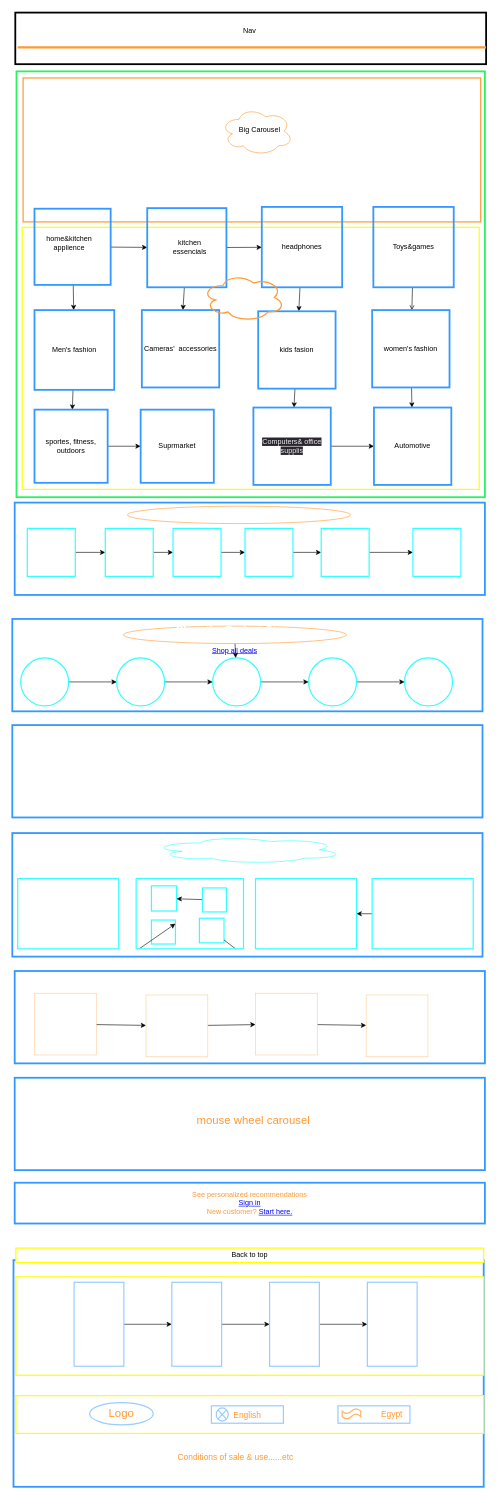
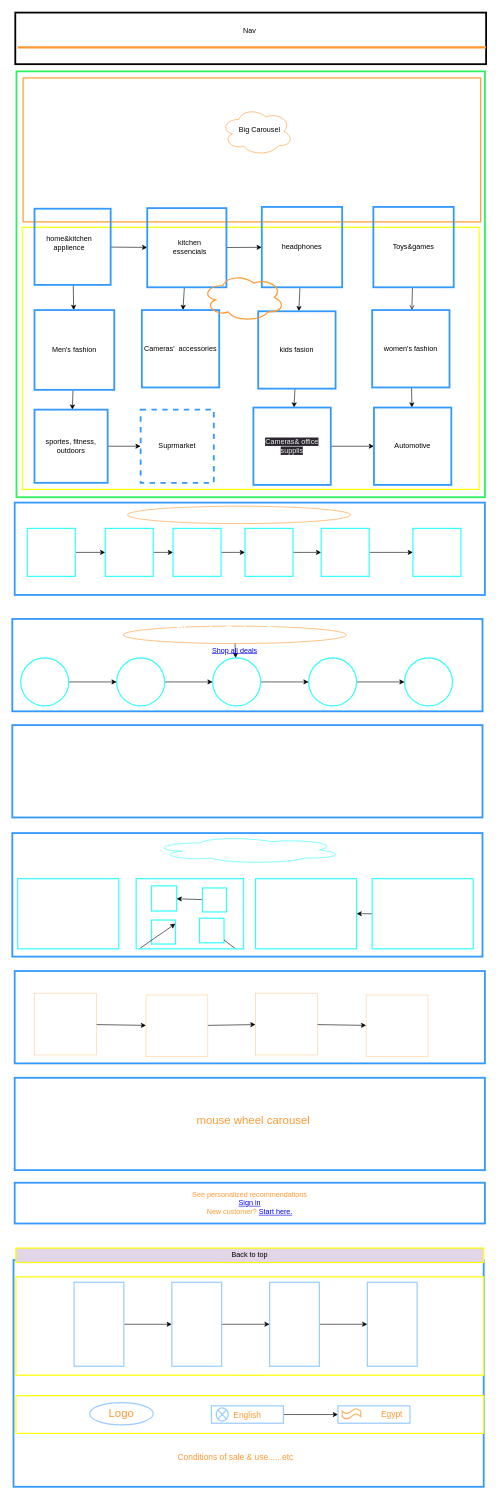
node "Suprmarket": style solid -> dashed
node "Computers& office supplis": label "Computers& office supplis" -> "Cameras& office supplis"
node "Back to top": fillcolor #ffffff -> #e1d5e7
edge "English" -> "Egypt": added
